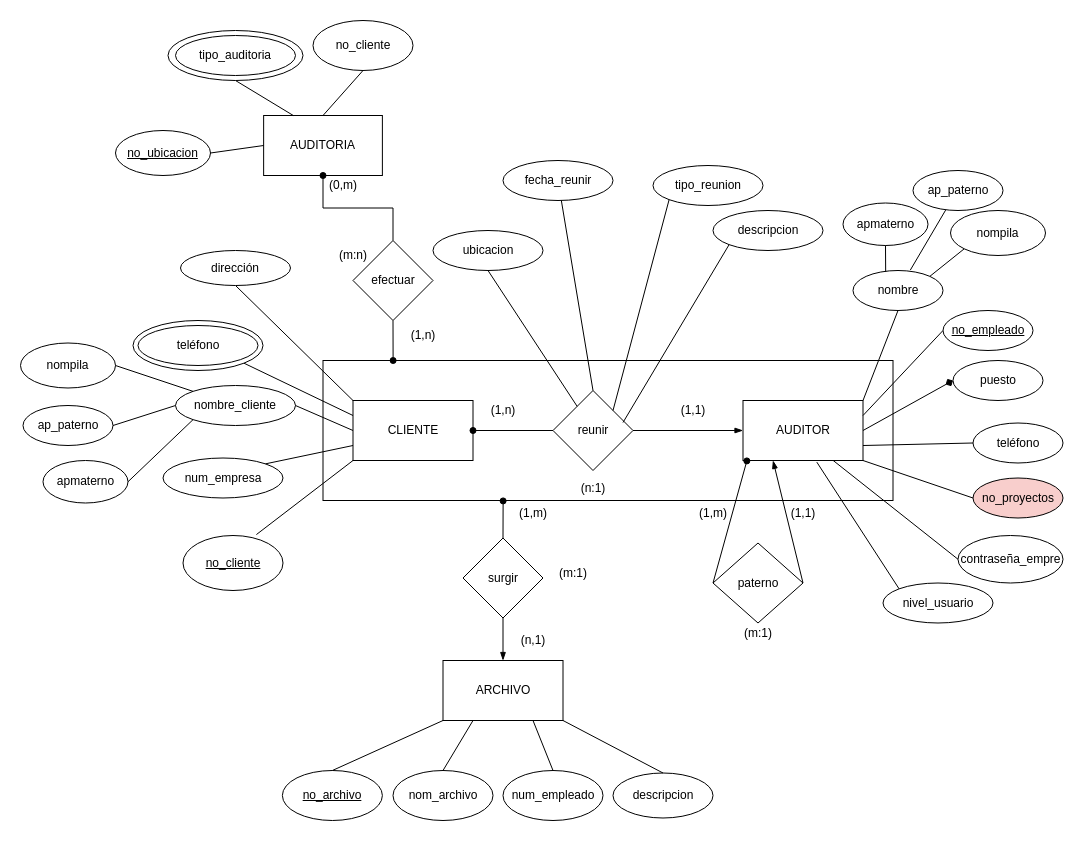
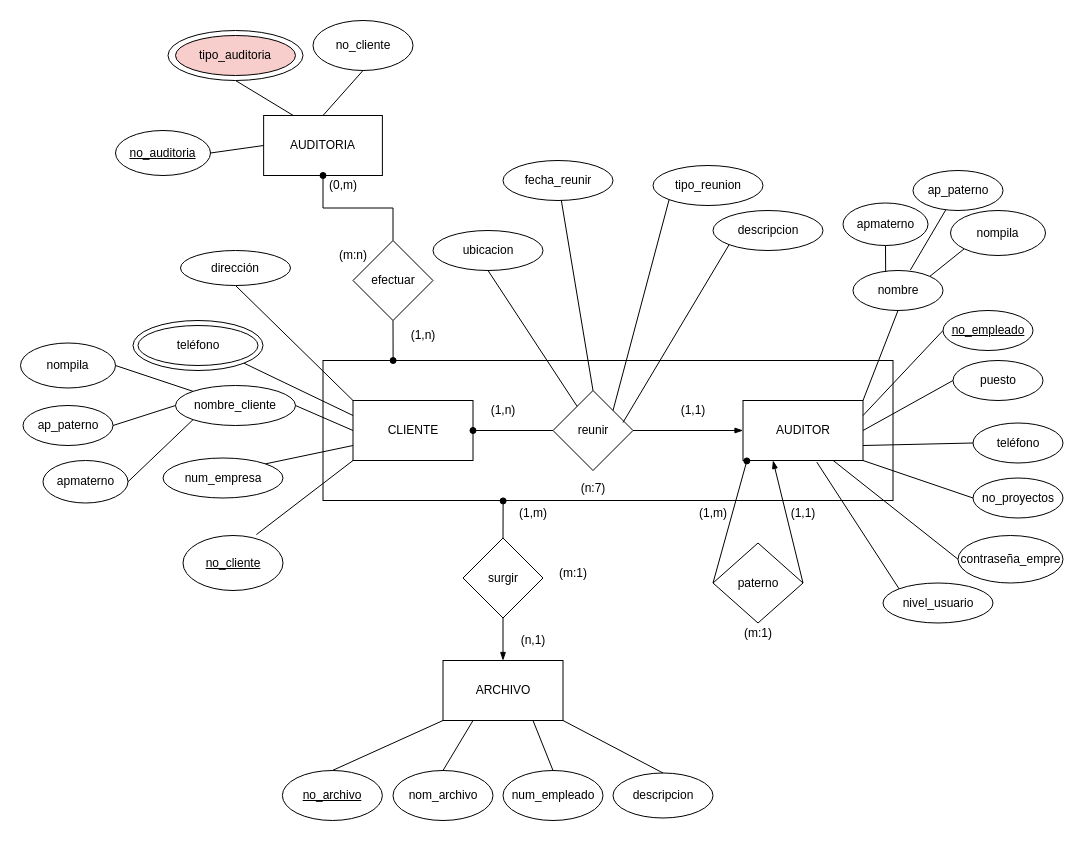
node "tipo_auditoria": fillcolor #ffffff -> #f8cecc
node "no_ubicacion": label "no_ubicacion" -> "no_auditoria"
edge "AUDITOR" -> "puesto": arrowhead diamond -> none
node "(n:1)": label "(n:1)" -> "(n:7)"
node "no_proyectos": fillcolor #f8cecc -> #ffffff
